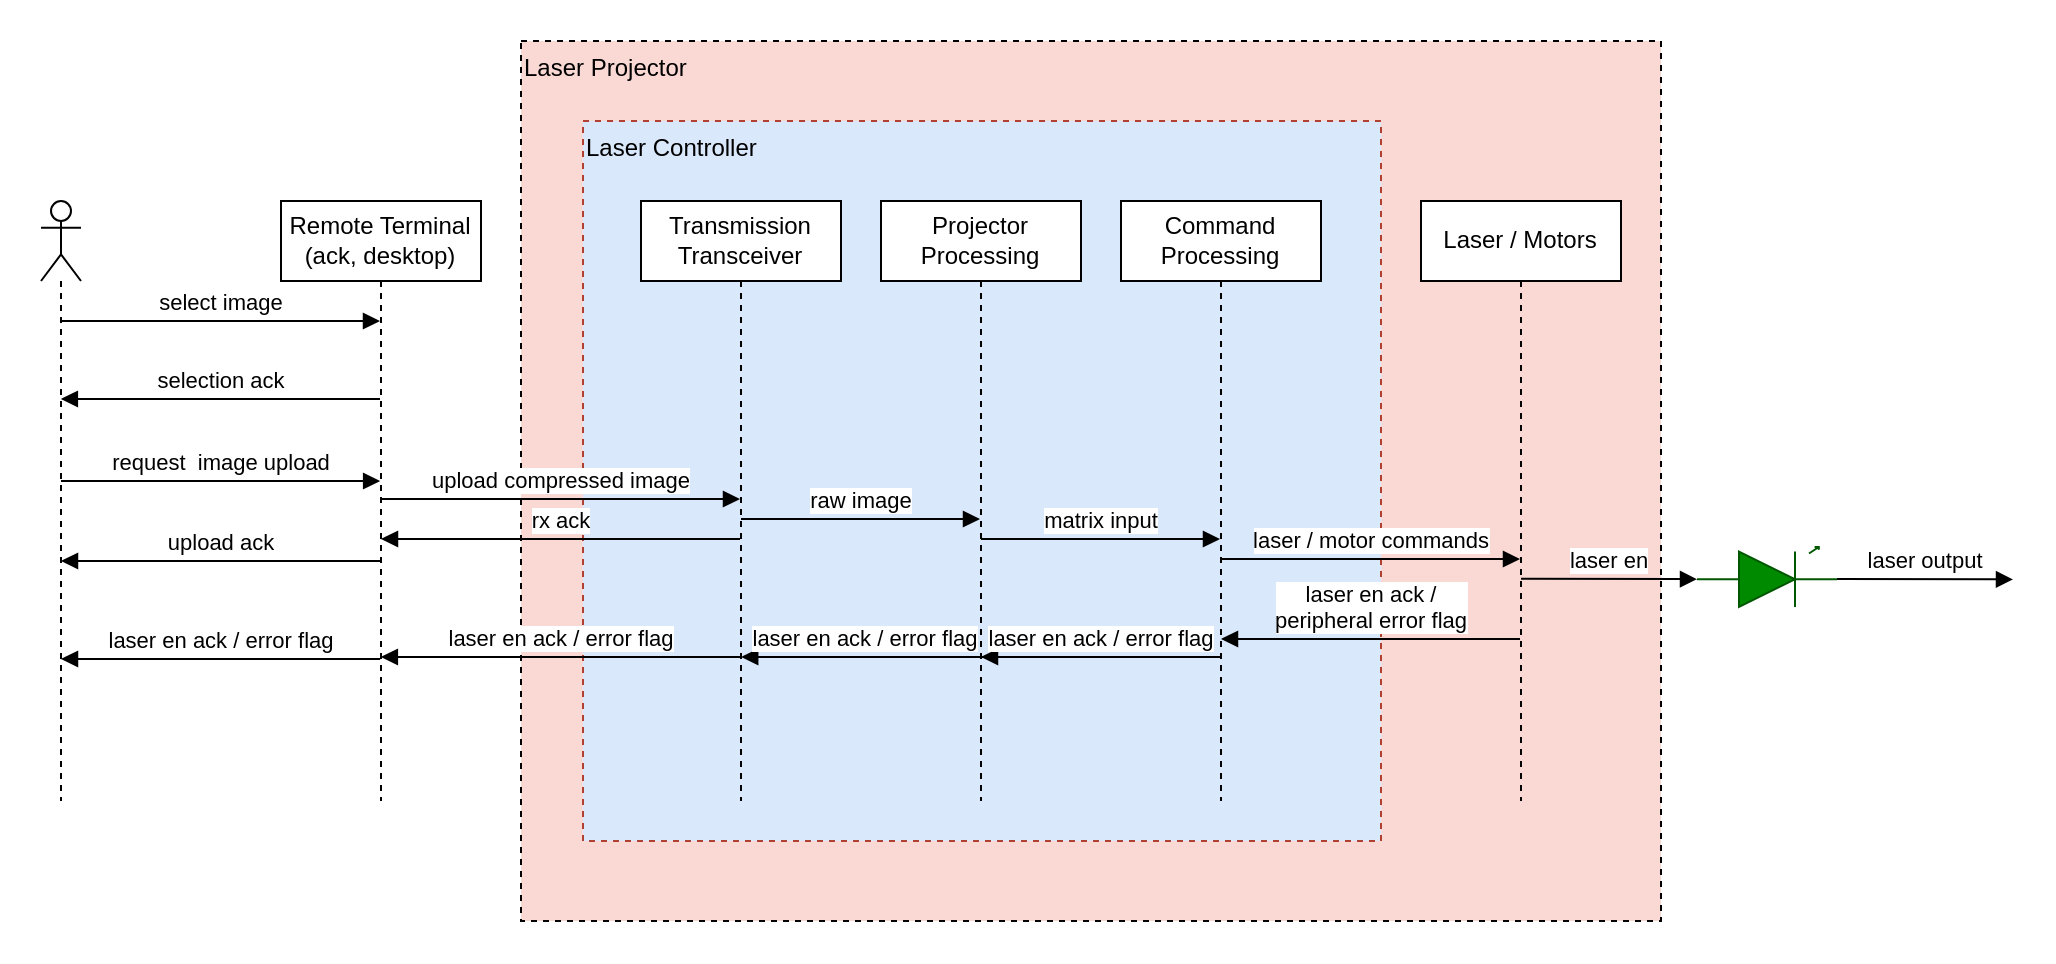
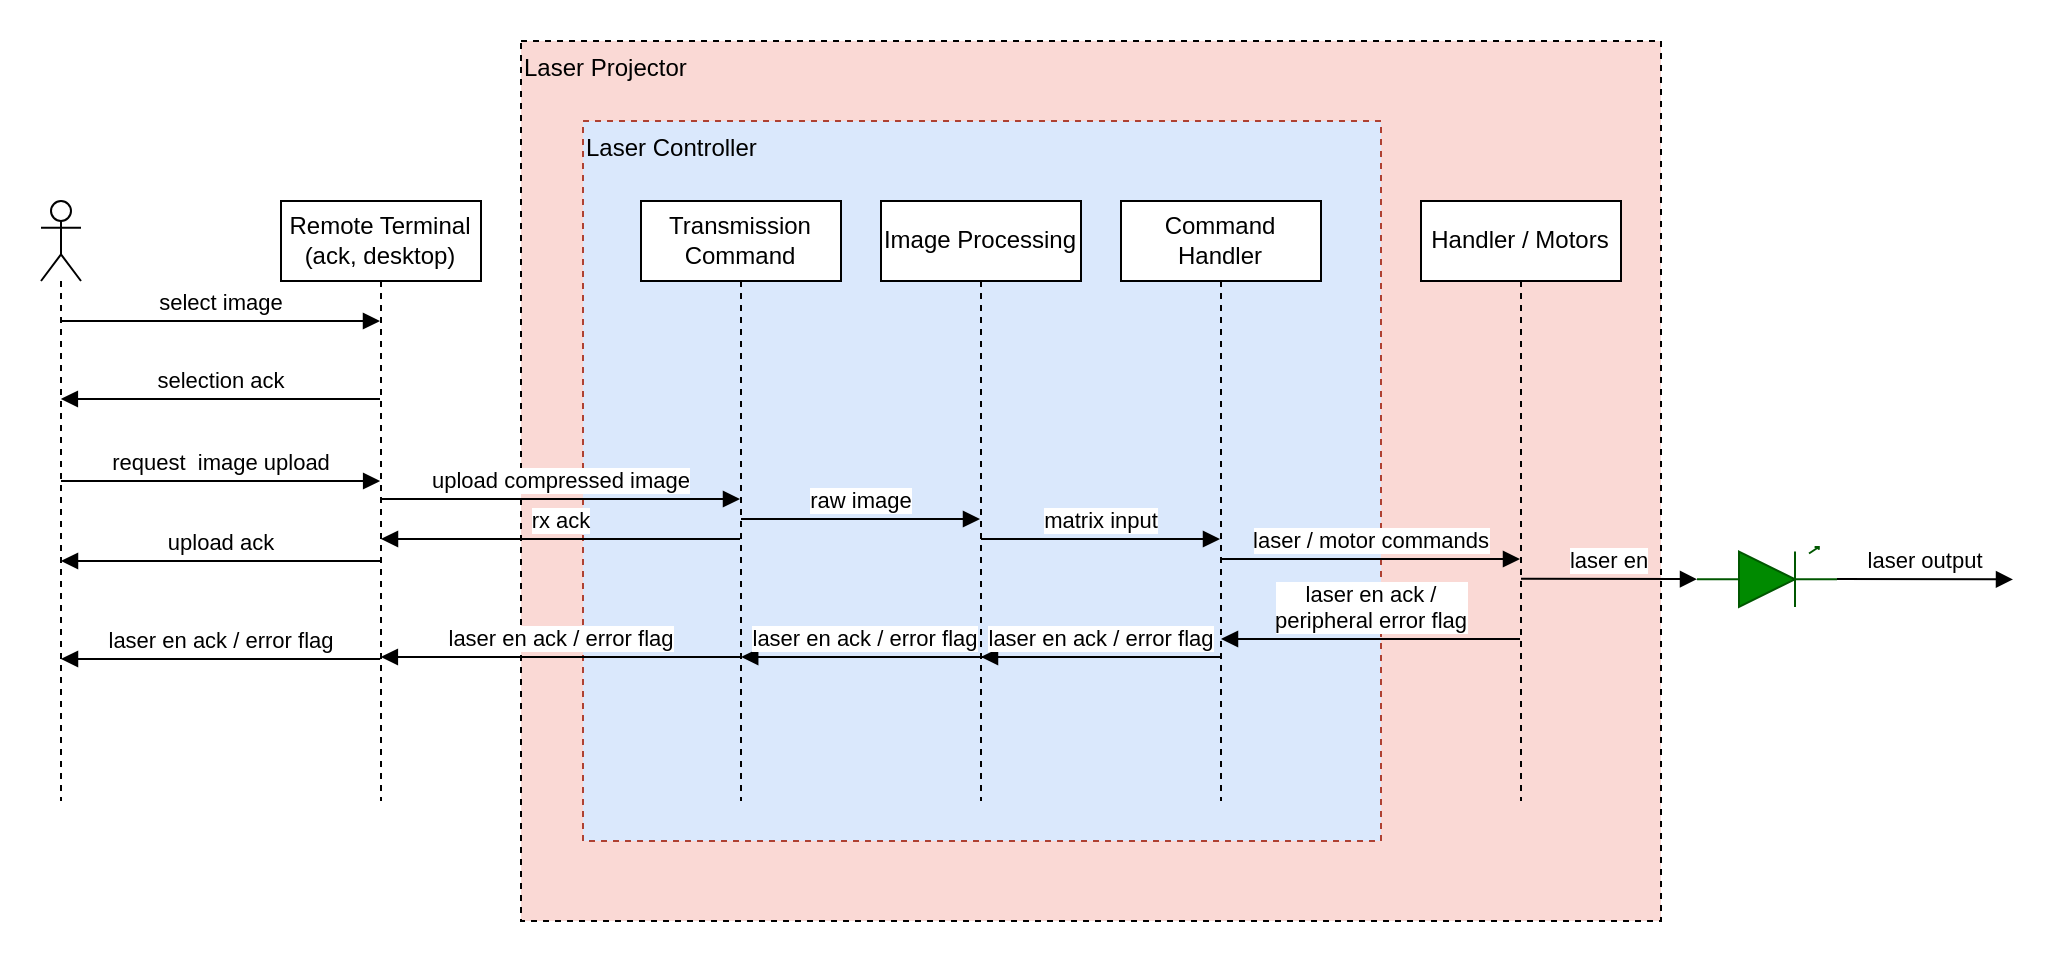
node "Transmission Transceiver": label "Transmission Transceiver" -> "Transmission Command"
node "Projector Processing": label "Projector Processing" -> "Image Processing"
node "Command Processing": label "Command Processing" -> "Command Handler"
node "Laser / Motors": label "Laser / Motors" -> "Handler / Motors"
